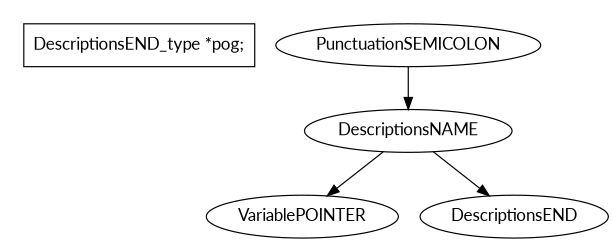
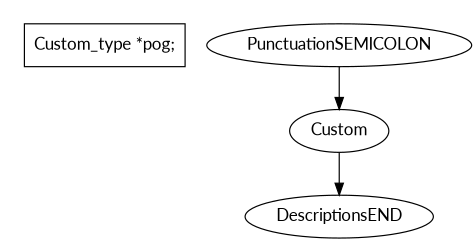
node "DescriptionsEND_type *pog;": label "DescriptionsEND_type *pog;" -> "Custom_type *pog;"
node "DescriptionsNAME": label "DescriptionsNAME" -> "Custom"
node "VariablePOINTER": removed
